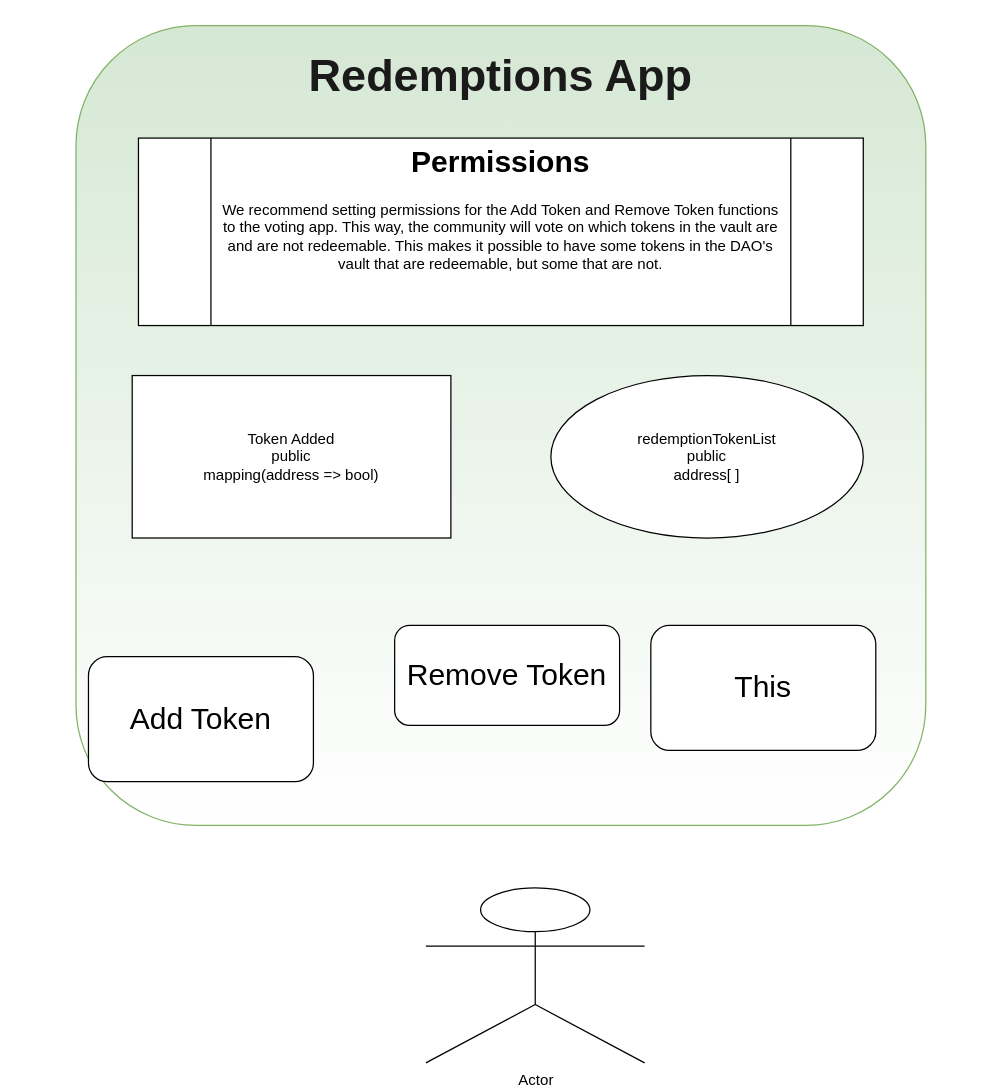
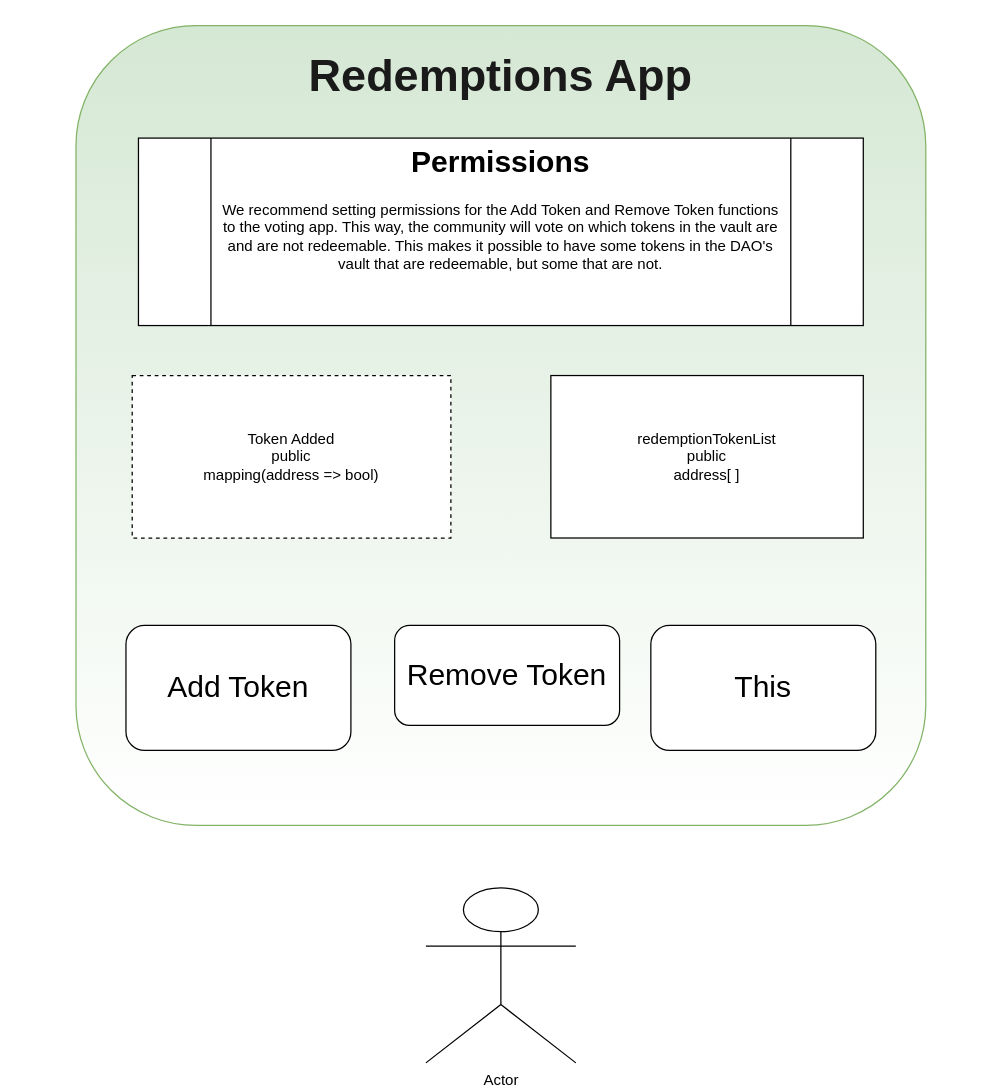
node "Token Addedpublicmapping(address => bool)": style solid -> dashed
node "redemptionTokenListpublicaddress[ ]": shape ellipse -> rectangle
node "Add Token": moved (201, 719) -> (238, 688)
node "Actor": size 219x175 -> 150x175
